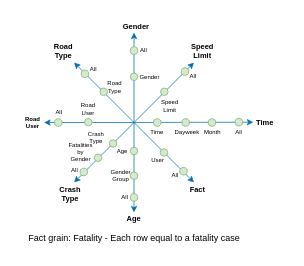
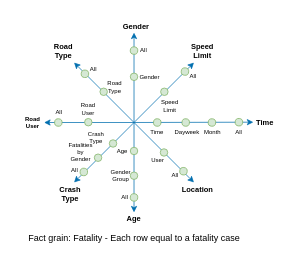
node "Fact": label "Fact" -> "Location"
